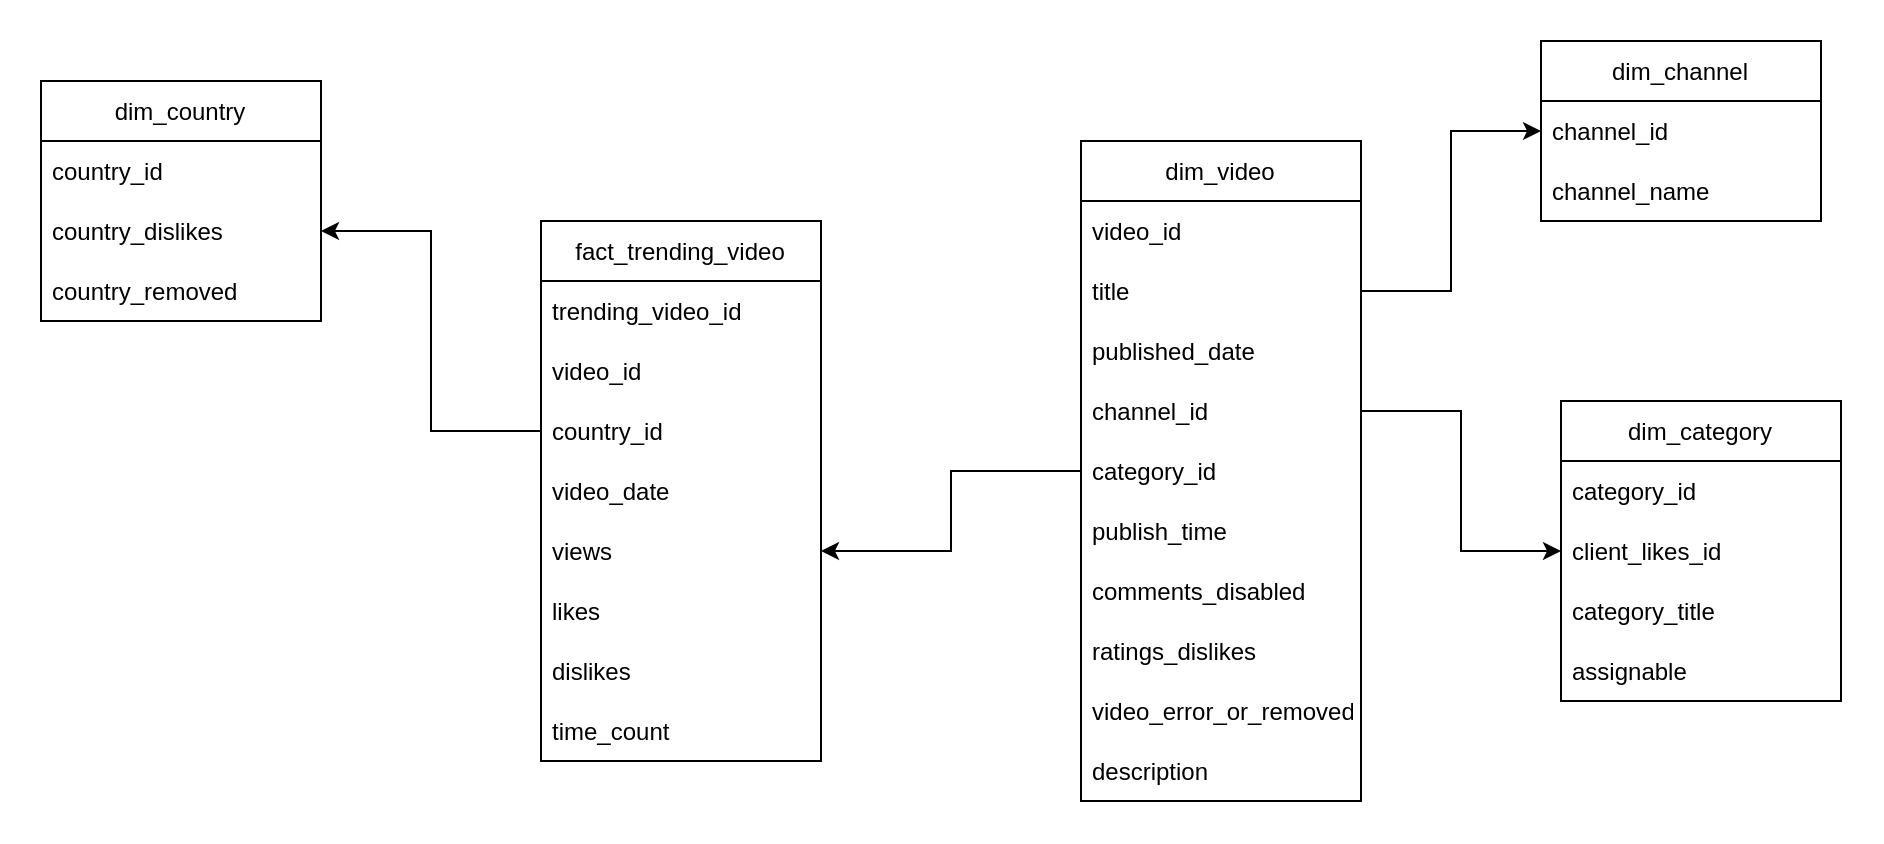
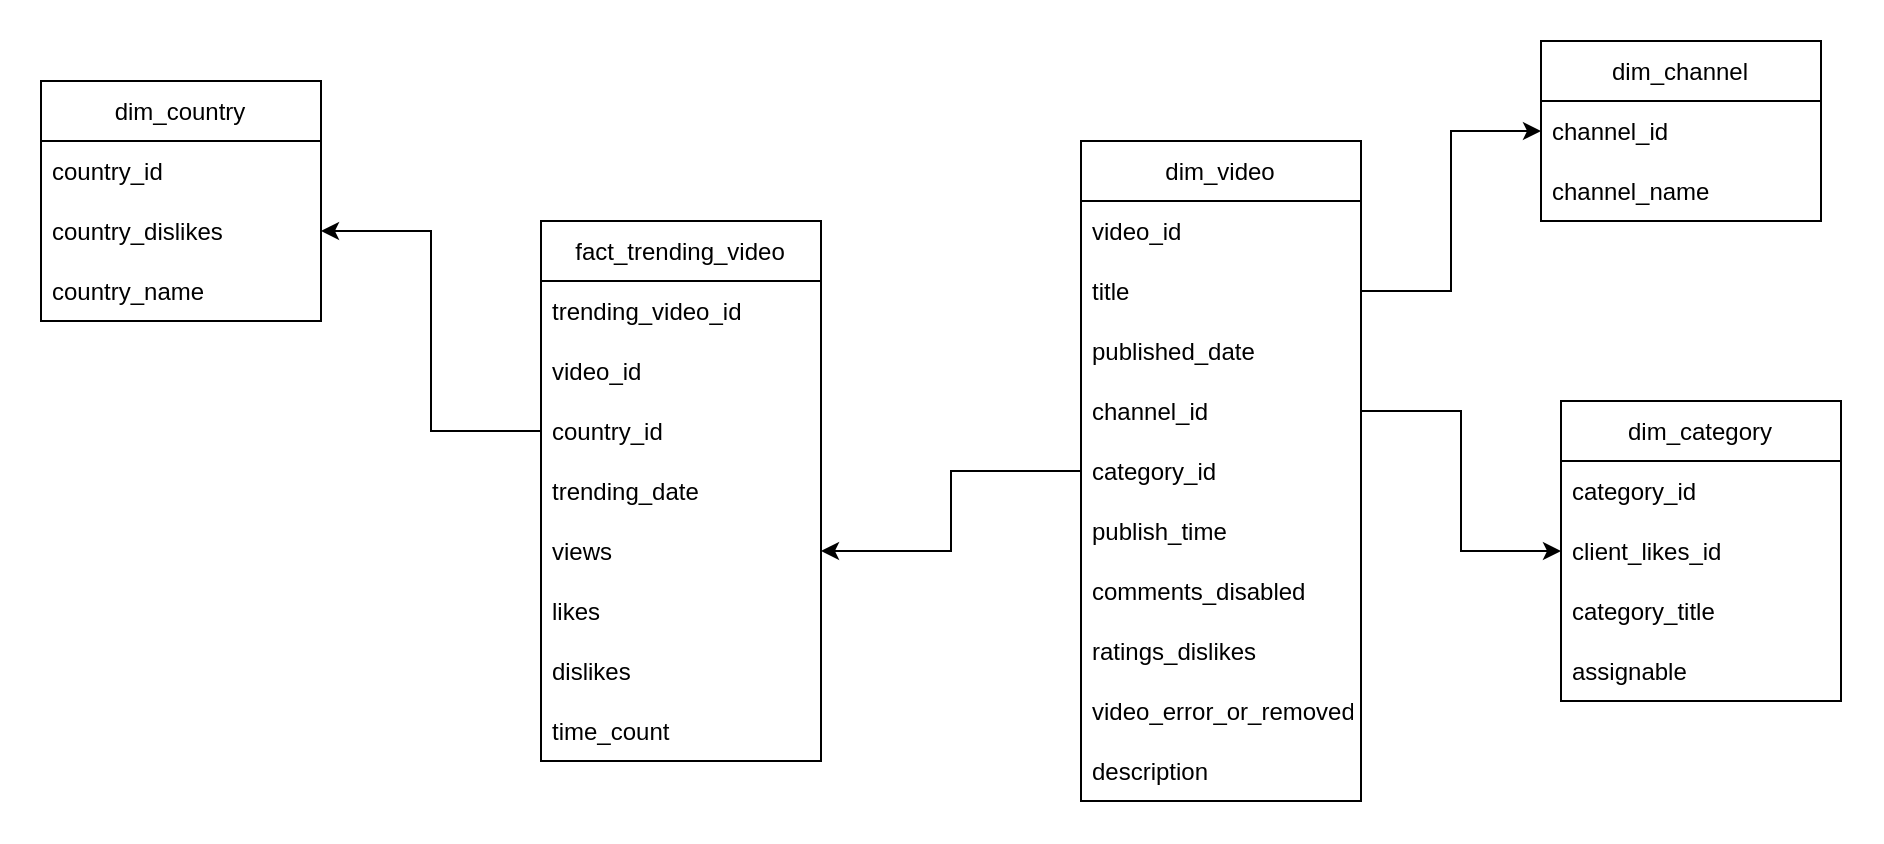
node "country_removed": label "country_removed" -> "country_name"
node "video_date": label "video_date" -> "trending_date"
